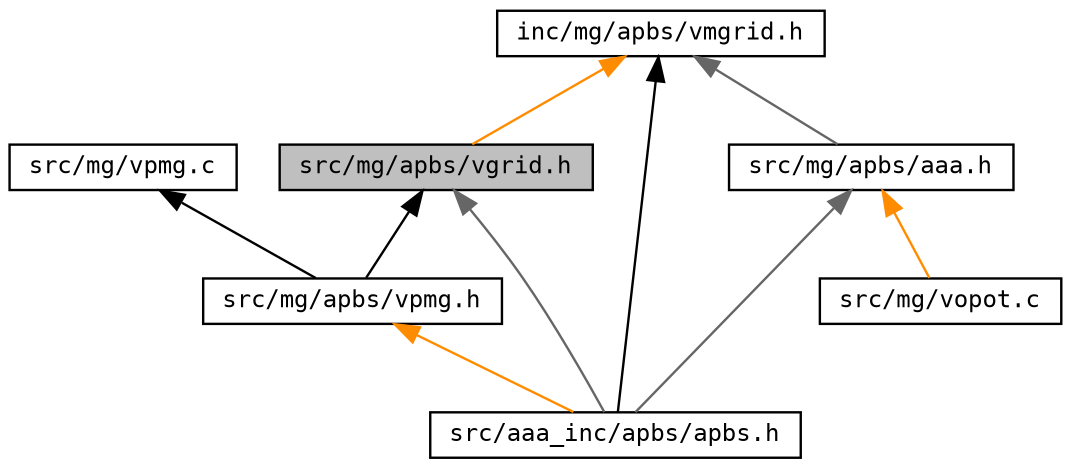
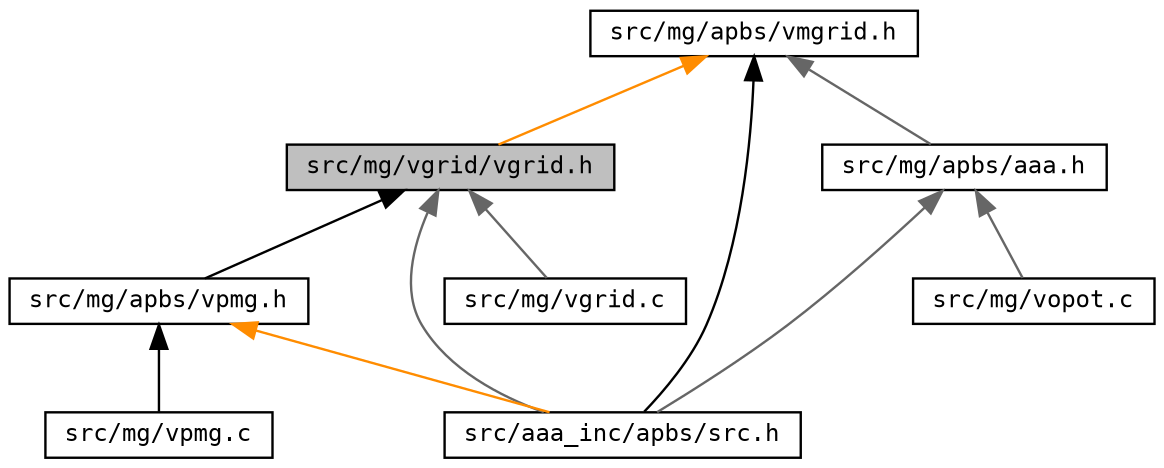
node "inc/mg/apbs/vmgrid.h": label "inc/mg/apbs/vmgrid.h" -> "src/mg/apbs/vmgrid.h"
node "src/mg/apbs/vgrid.h": label "src/mg/apbs/vgrid.h" -> "src/mg/vgrid/vgrid.h"
edge "src/mg/apbs/vpmg.h" -> "src/mg/vpmg.c": reversed
edge "src/mg/vopot.c" -> "src/mg/apbs/aaa.h": color darkorange -> gray40
node "src/mg/vgrid.c": added
node "src/aaa_inc/apbs/apbs.h": label "src/aaa_inc/apbs/apbs.h" -> "src/aaa_inc/apbs/src.h"
